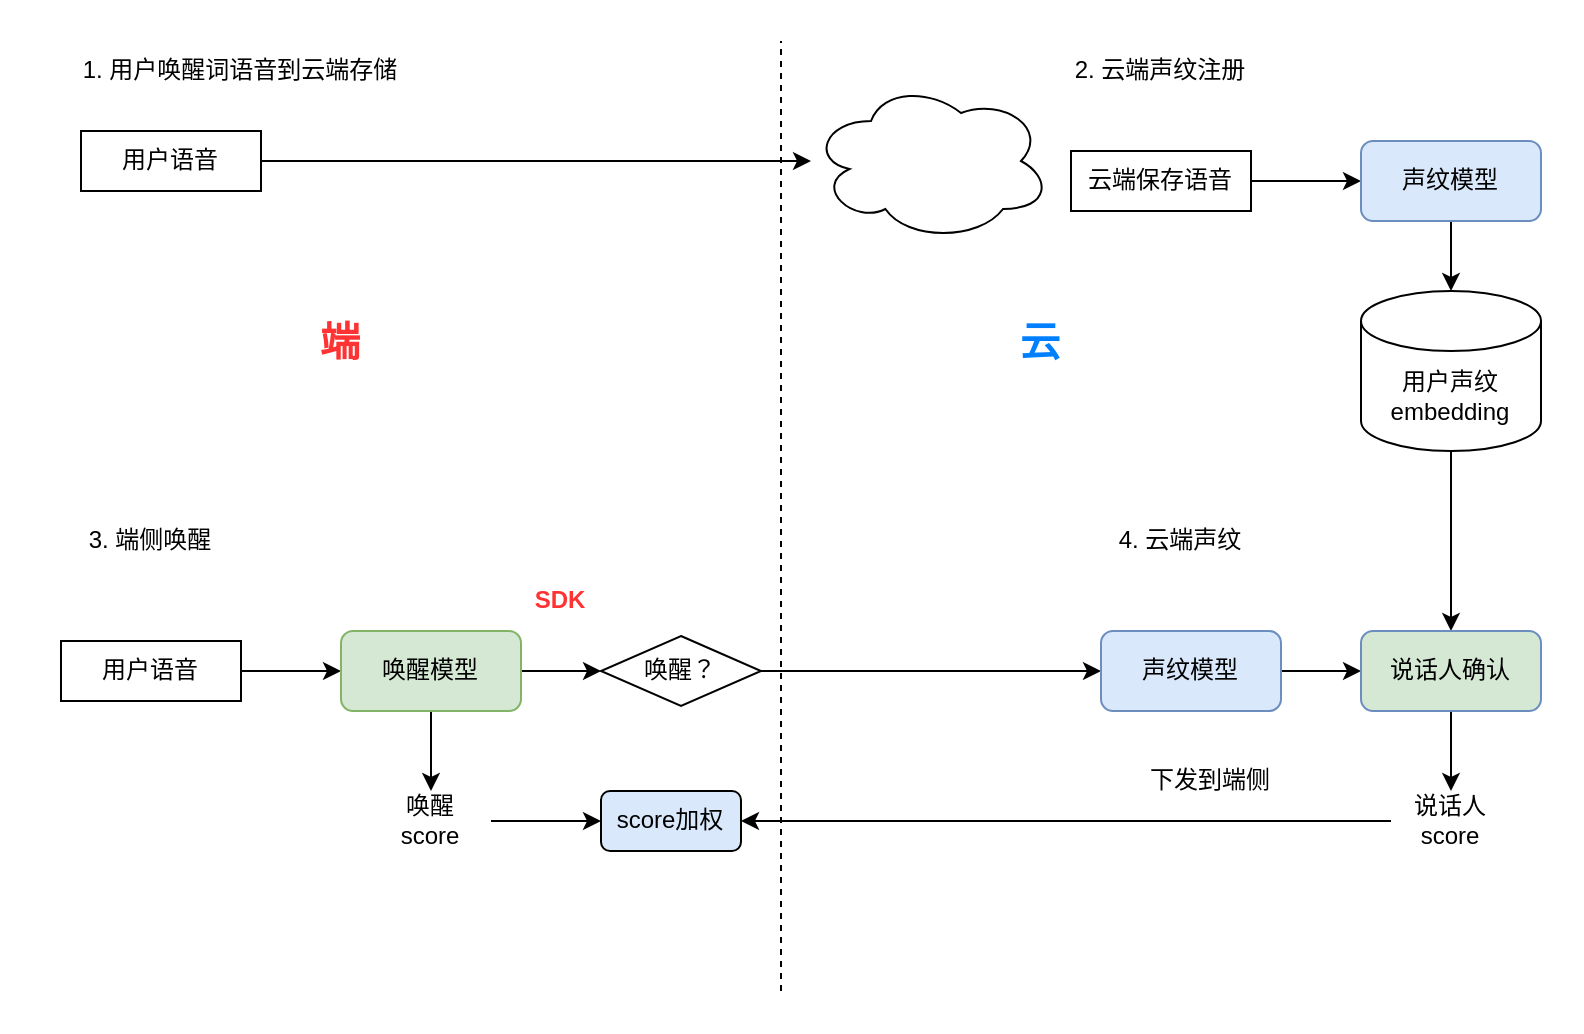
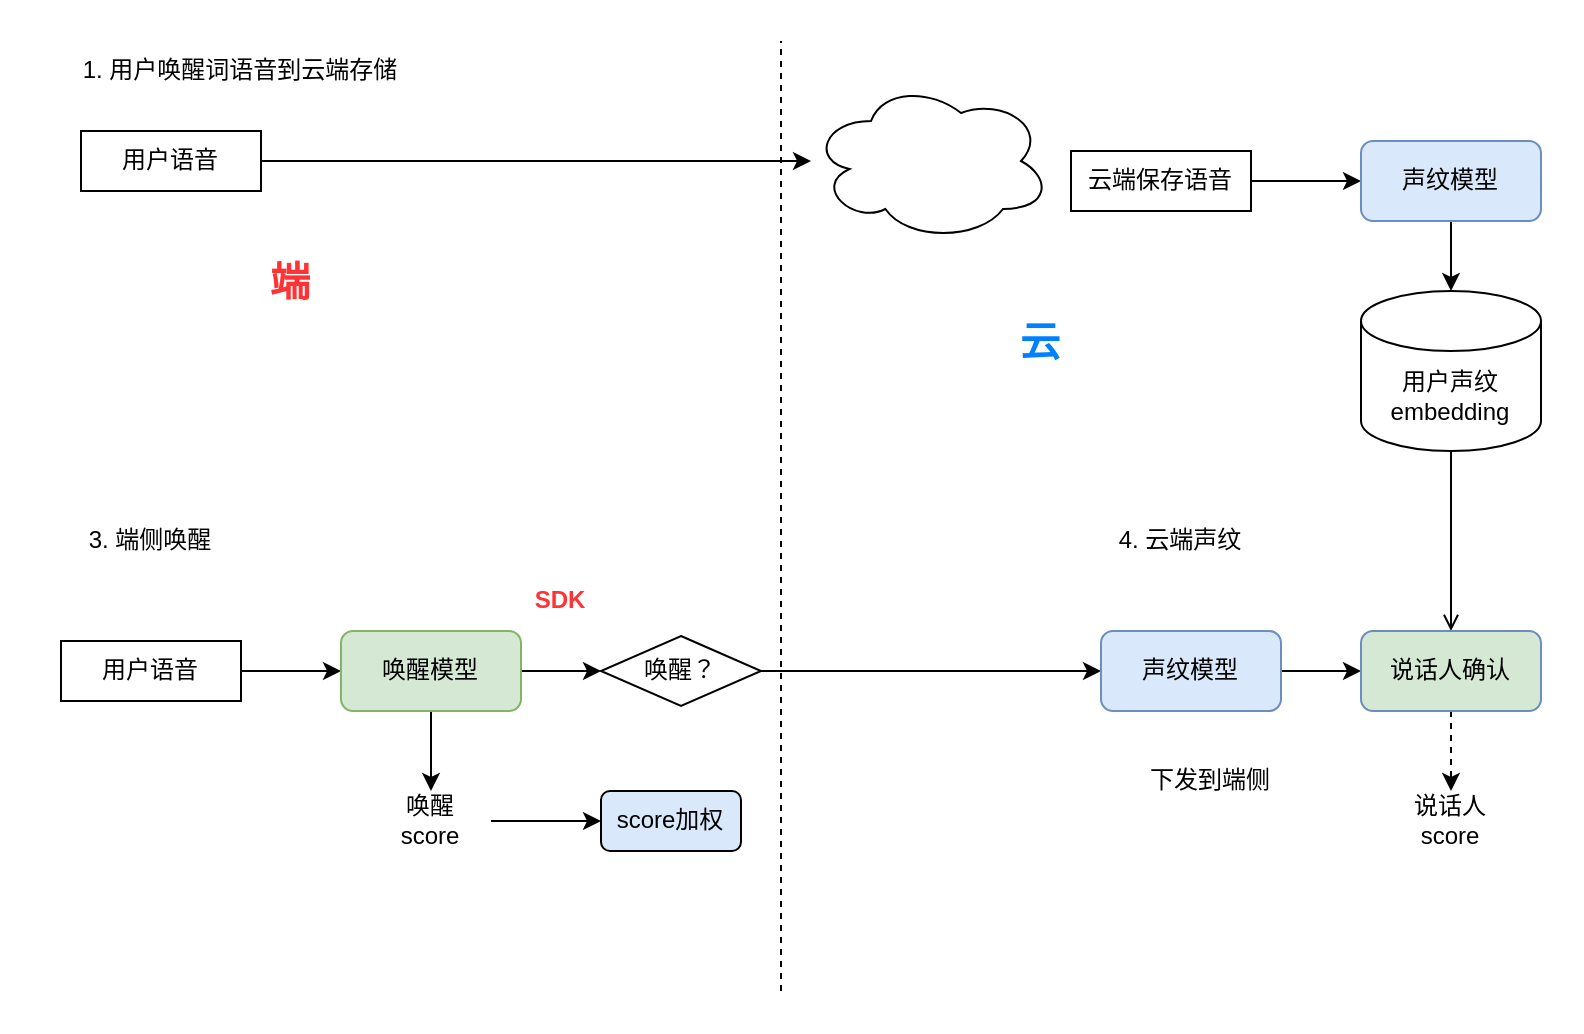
node "2. 云端声纹注册": removed
node "端": moved (341, 341) -> (291, 281)
edge "用户声纹embedding" -> "说话人确认": arrowhead classic -> open
edge "说话人确认" -> "说话人score": style solid -> dashed
edge "说话人score" -> "score加权": removed
